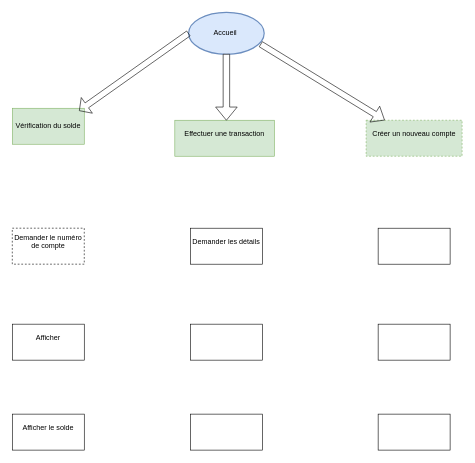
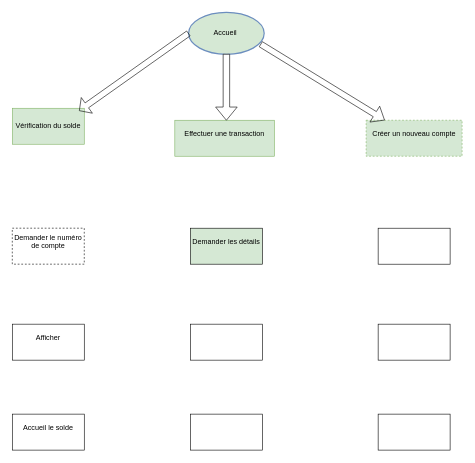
node "Accueil": fillcolor #dae8fc -> #d5e8d4
node "Demander les détails": fillcolor #ffffff -> #d5e8d4
node "Afficher le solde": label "Afficher le solde" -> "Accueil le solde"
